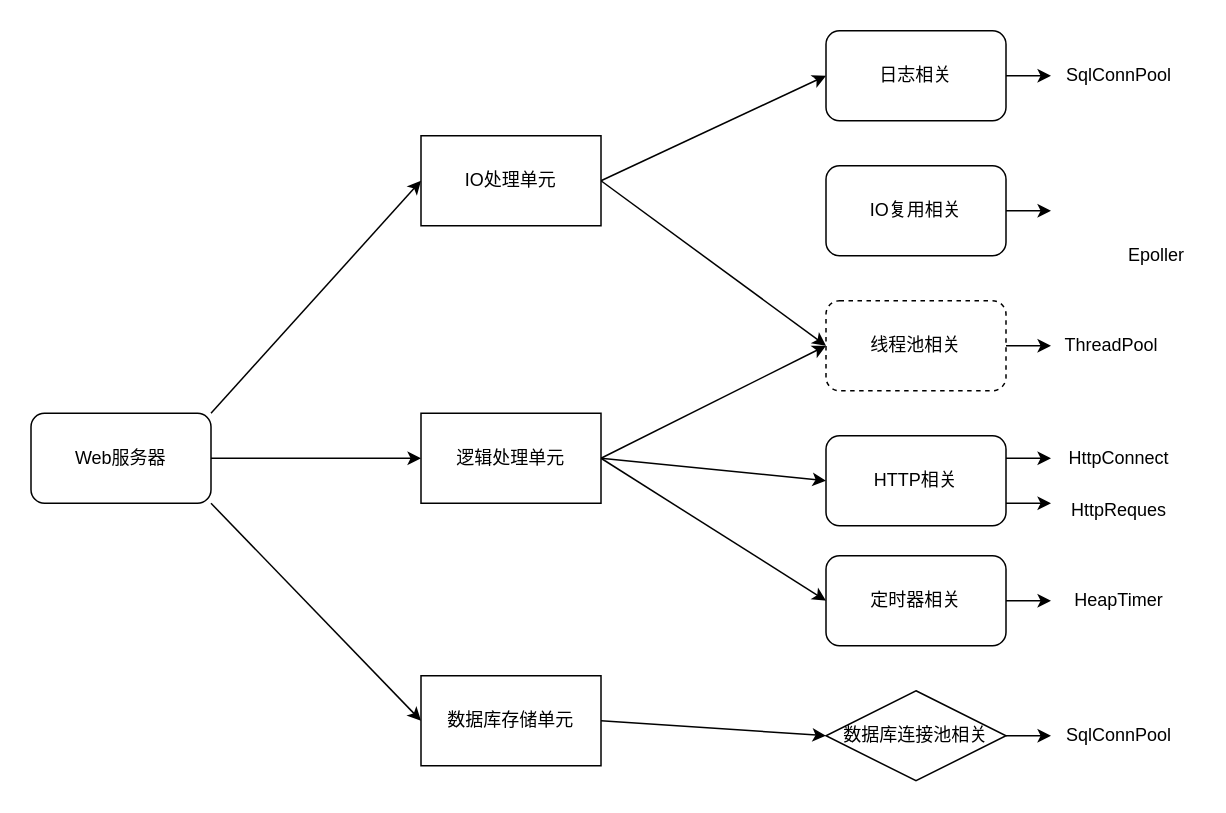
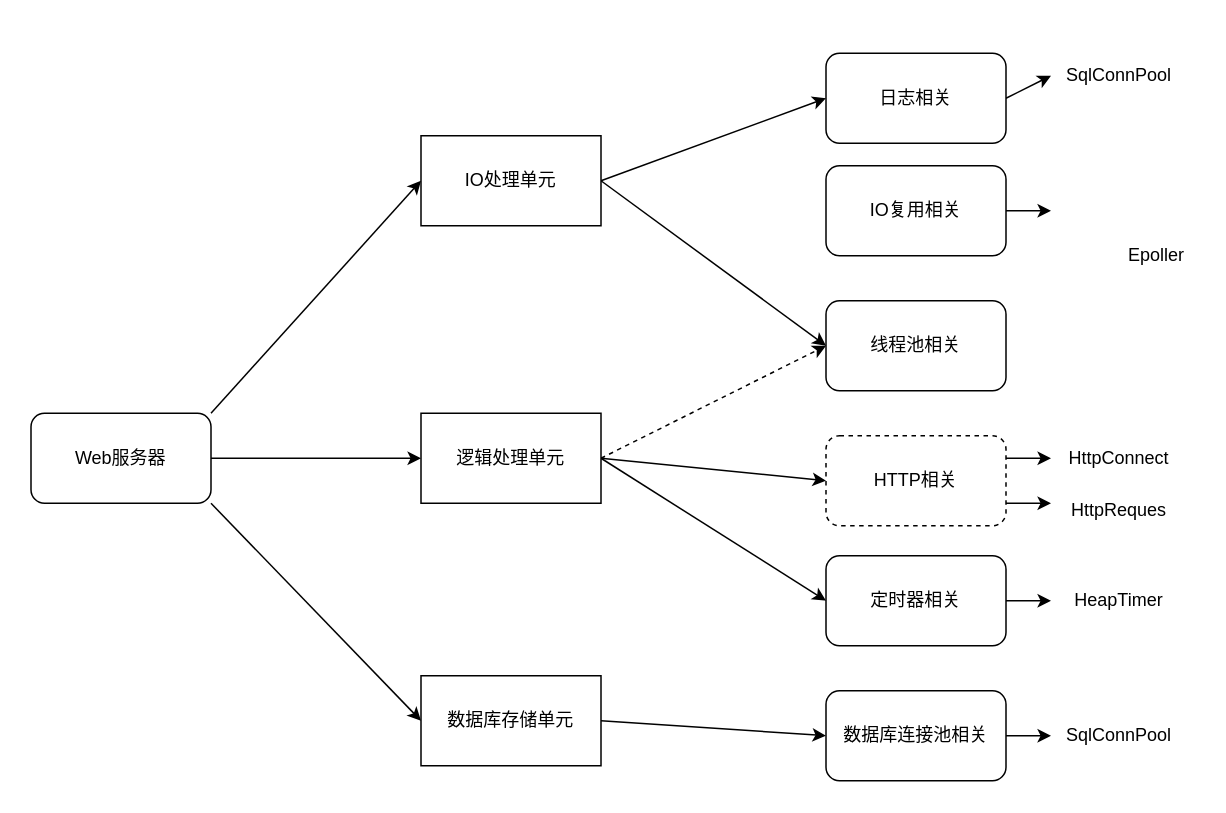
node "日志相关": moved (916, 76) -> (916, 98)
node "线程池相关": style dashed -> solid
edge "线程池相关" -> "ThreadPool": removed
node "ThreadPool": removed
edge "逻辑处理单元" -> "线程池相关": style solid -> dashed
node "HTTP相关": style solid -> dashed
node "数据库连接池相关": shape diamond -> rounded rectangle
